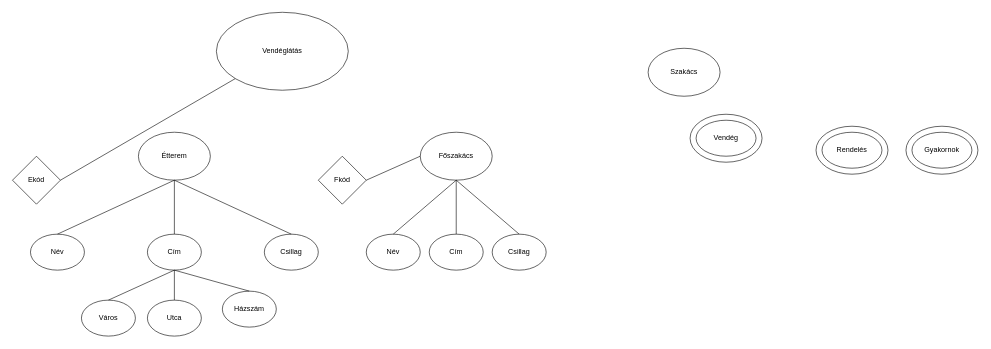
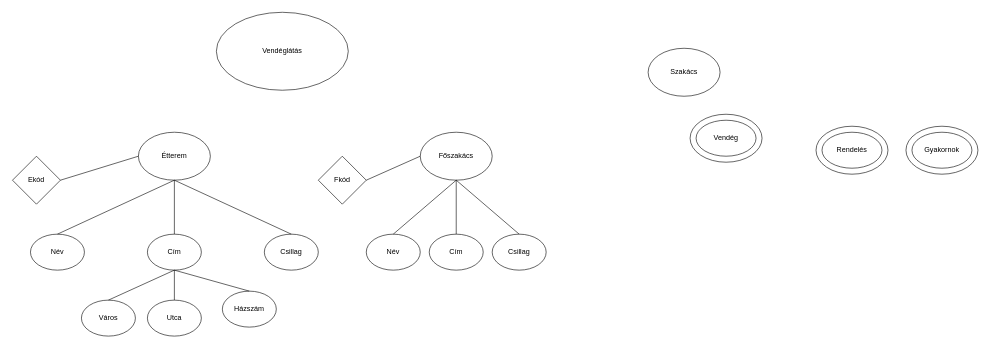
edge "Vendéglátás" -- "Ekód": now "Étterem" -- "Ekód"
